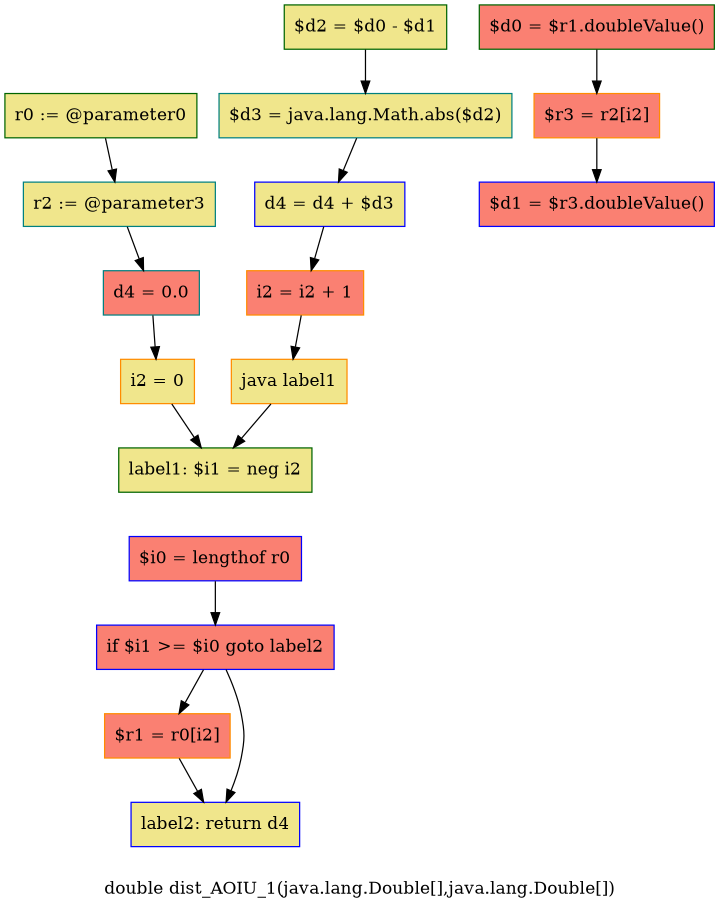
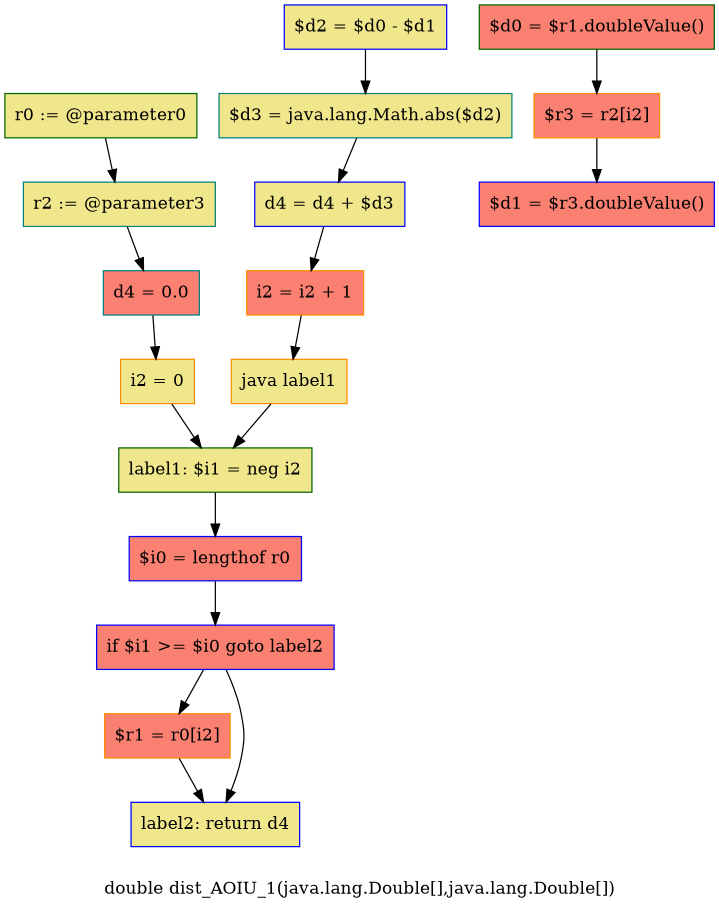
node "$d2 = $d0 - $d1": color darkgreen -> blue
edge "label1: $i1 = neg i2" -> "$i0 = lengthof r0": added
